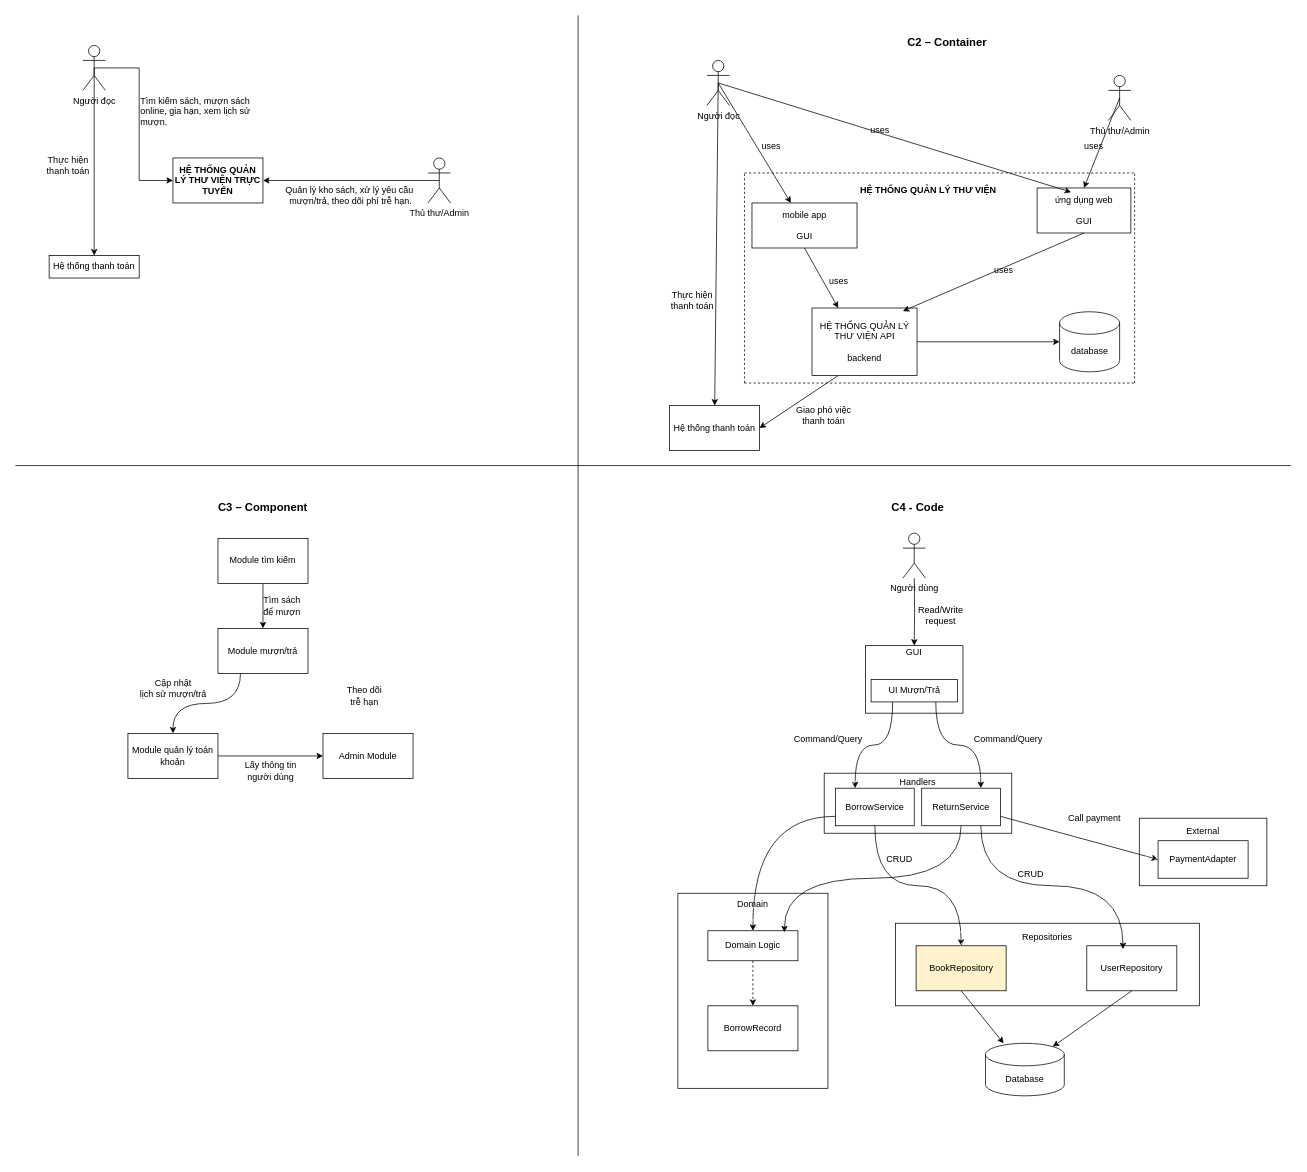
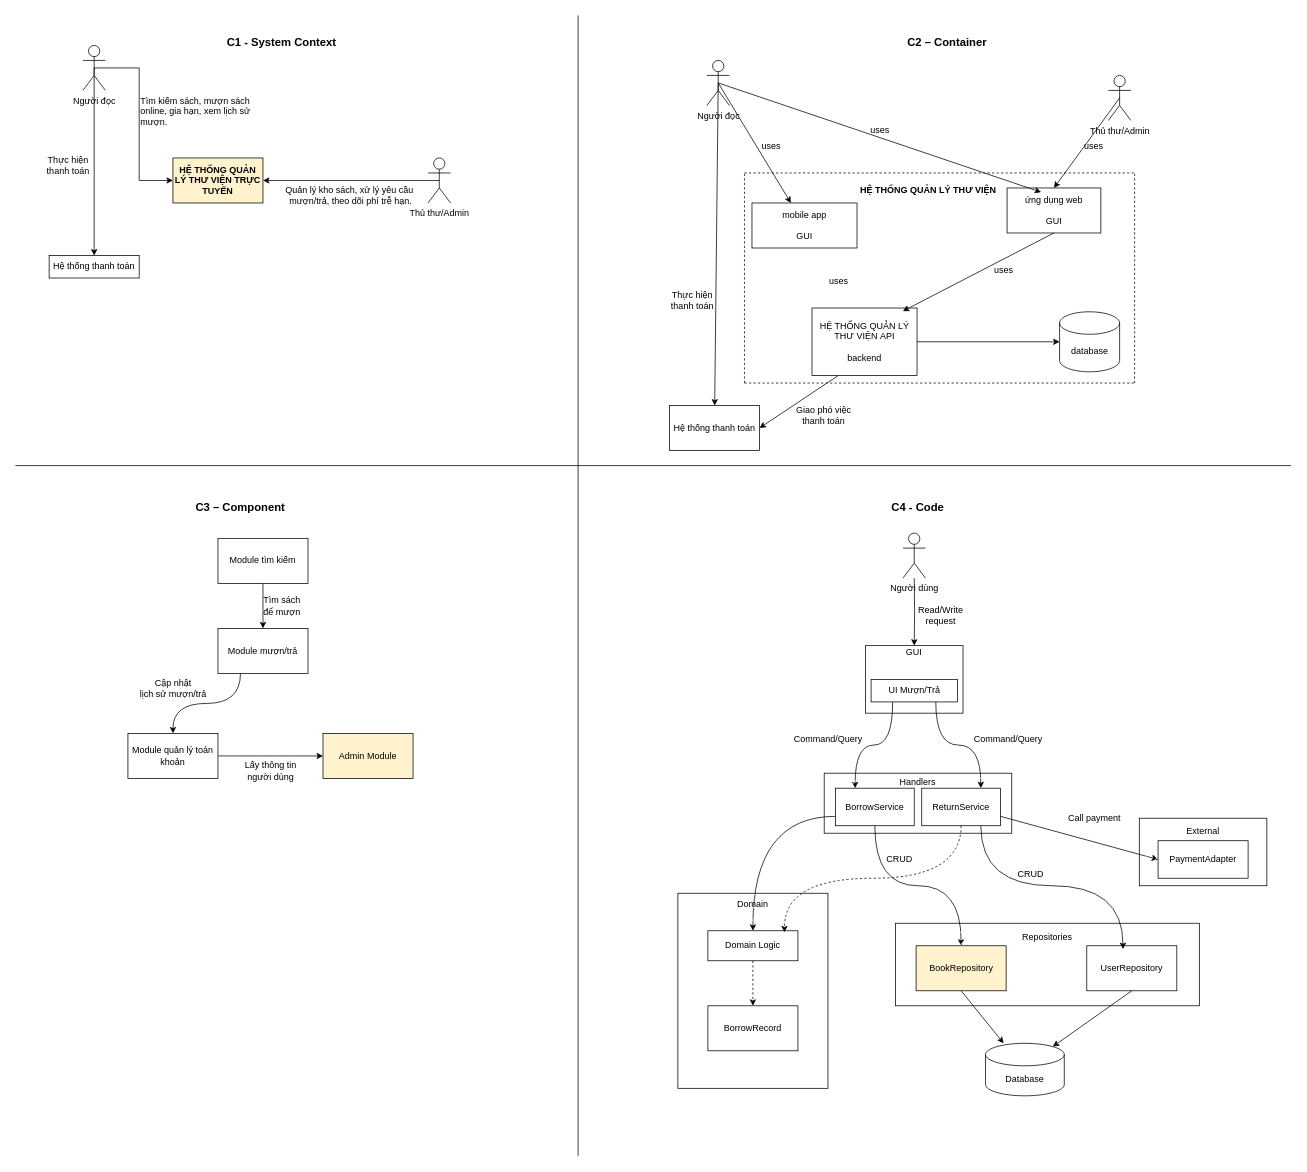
node "C1 - System Context": added
node "HỆ THỐNG QUẢN LÝ THƯ VIỆN TRỰC TUYẾN": fillcolor #ffffff -> #fff2cc
node "ứng dụng web GUI": moved (1084, 210) -> (1054, 210)
edge "mobile app GUI" -> "HỆ THỐNG QUẢN LÝ THƯ VIỆN API backend": removed
node "C3 – Component": moved (263, 507) -> (240, 507)
node "Theo dõi trễ hạn": removed
node "Admin Module": fillcolor #ffffff -> #fff2cc
edge "ReturnService" -> "Domain Logic": style solid -> dashed
